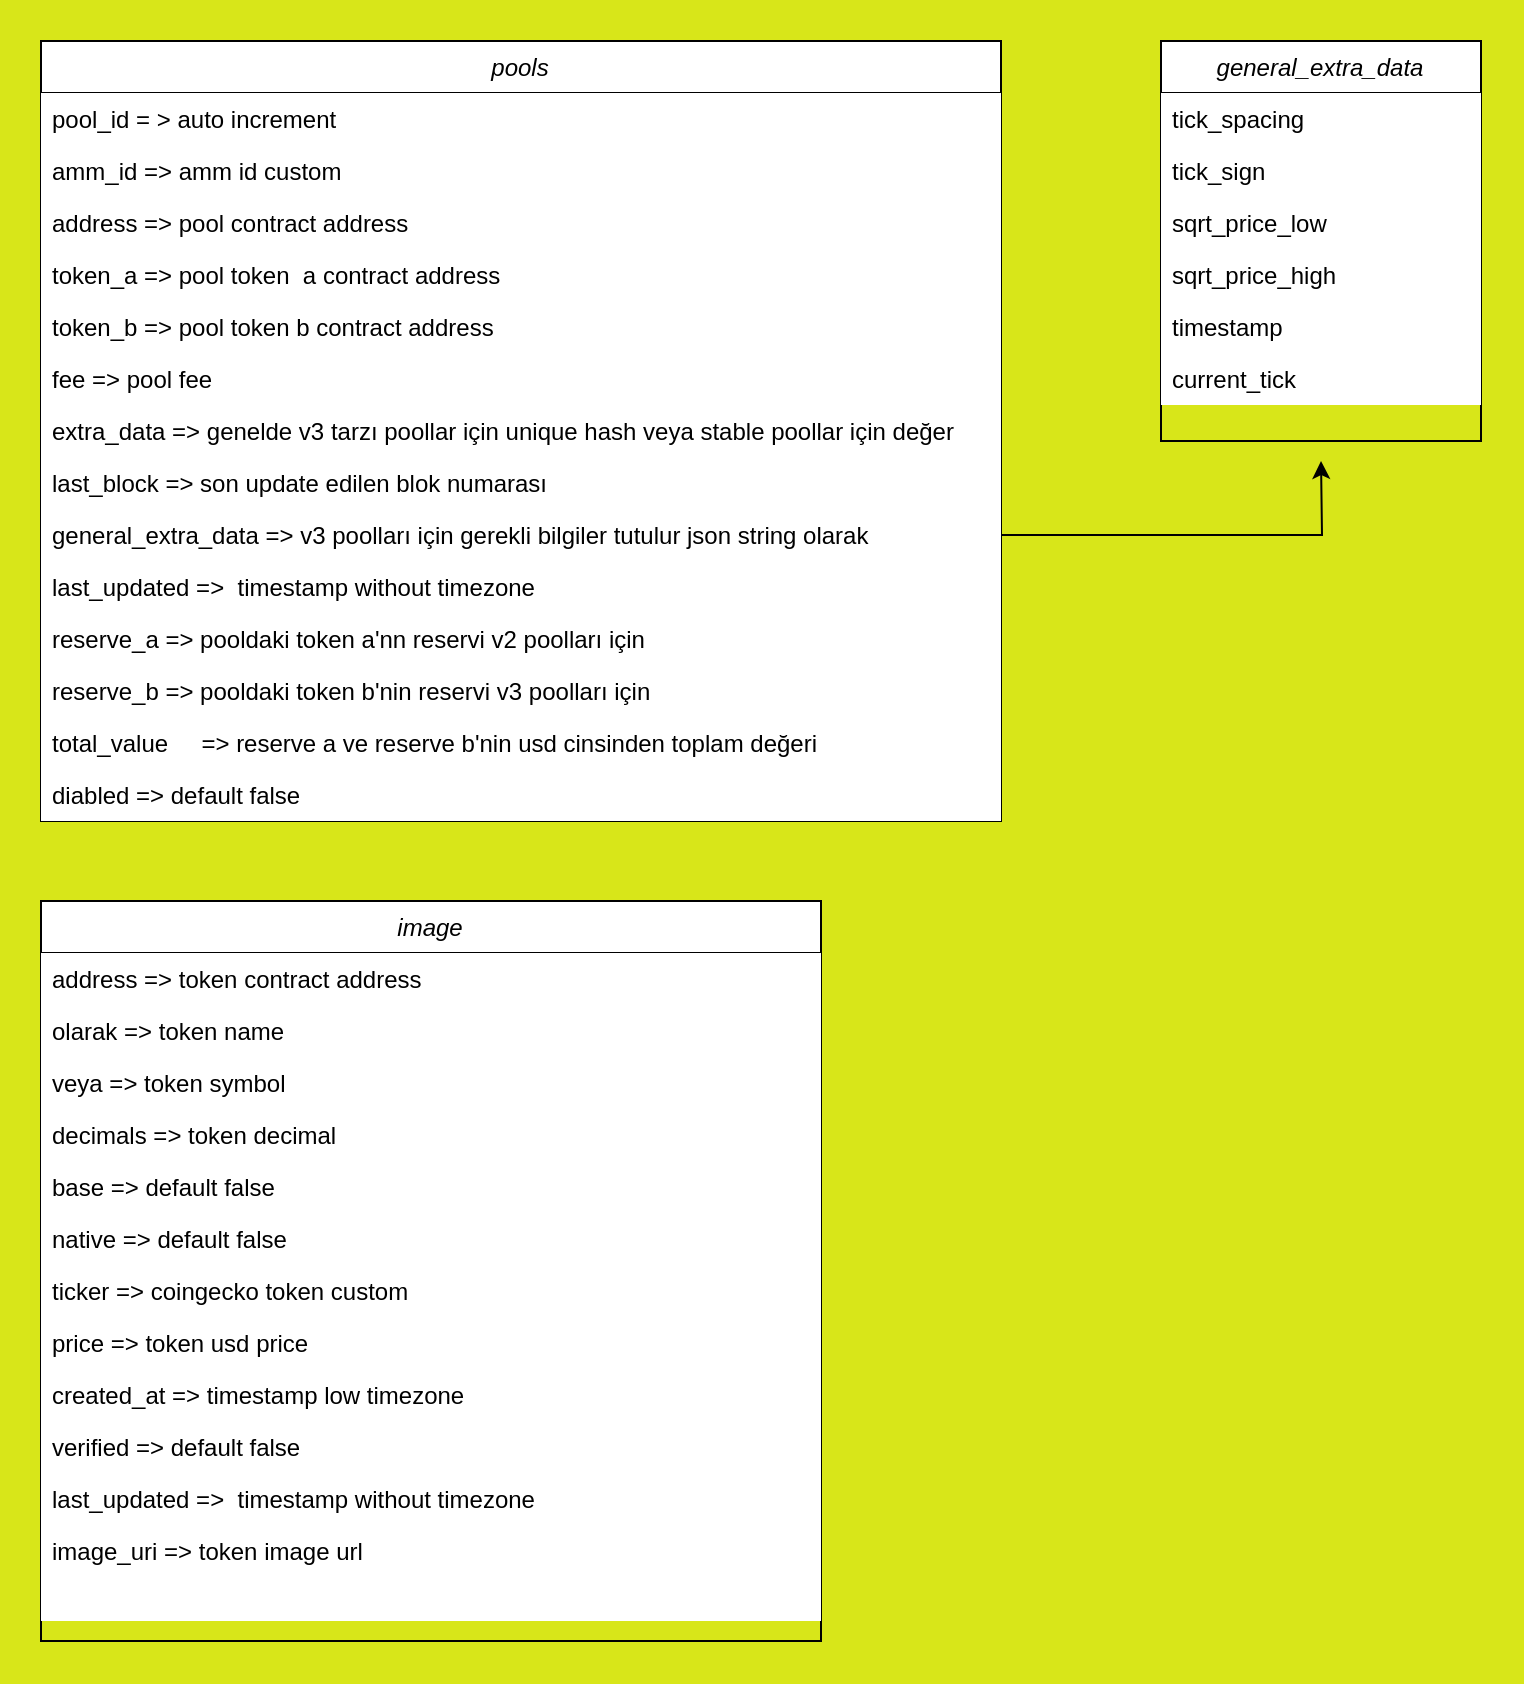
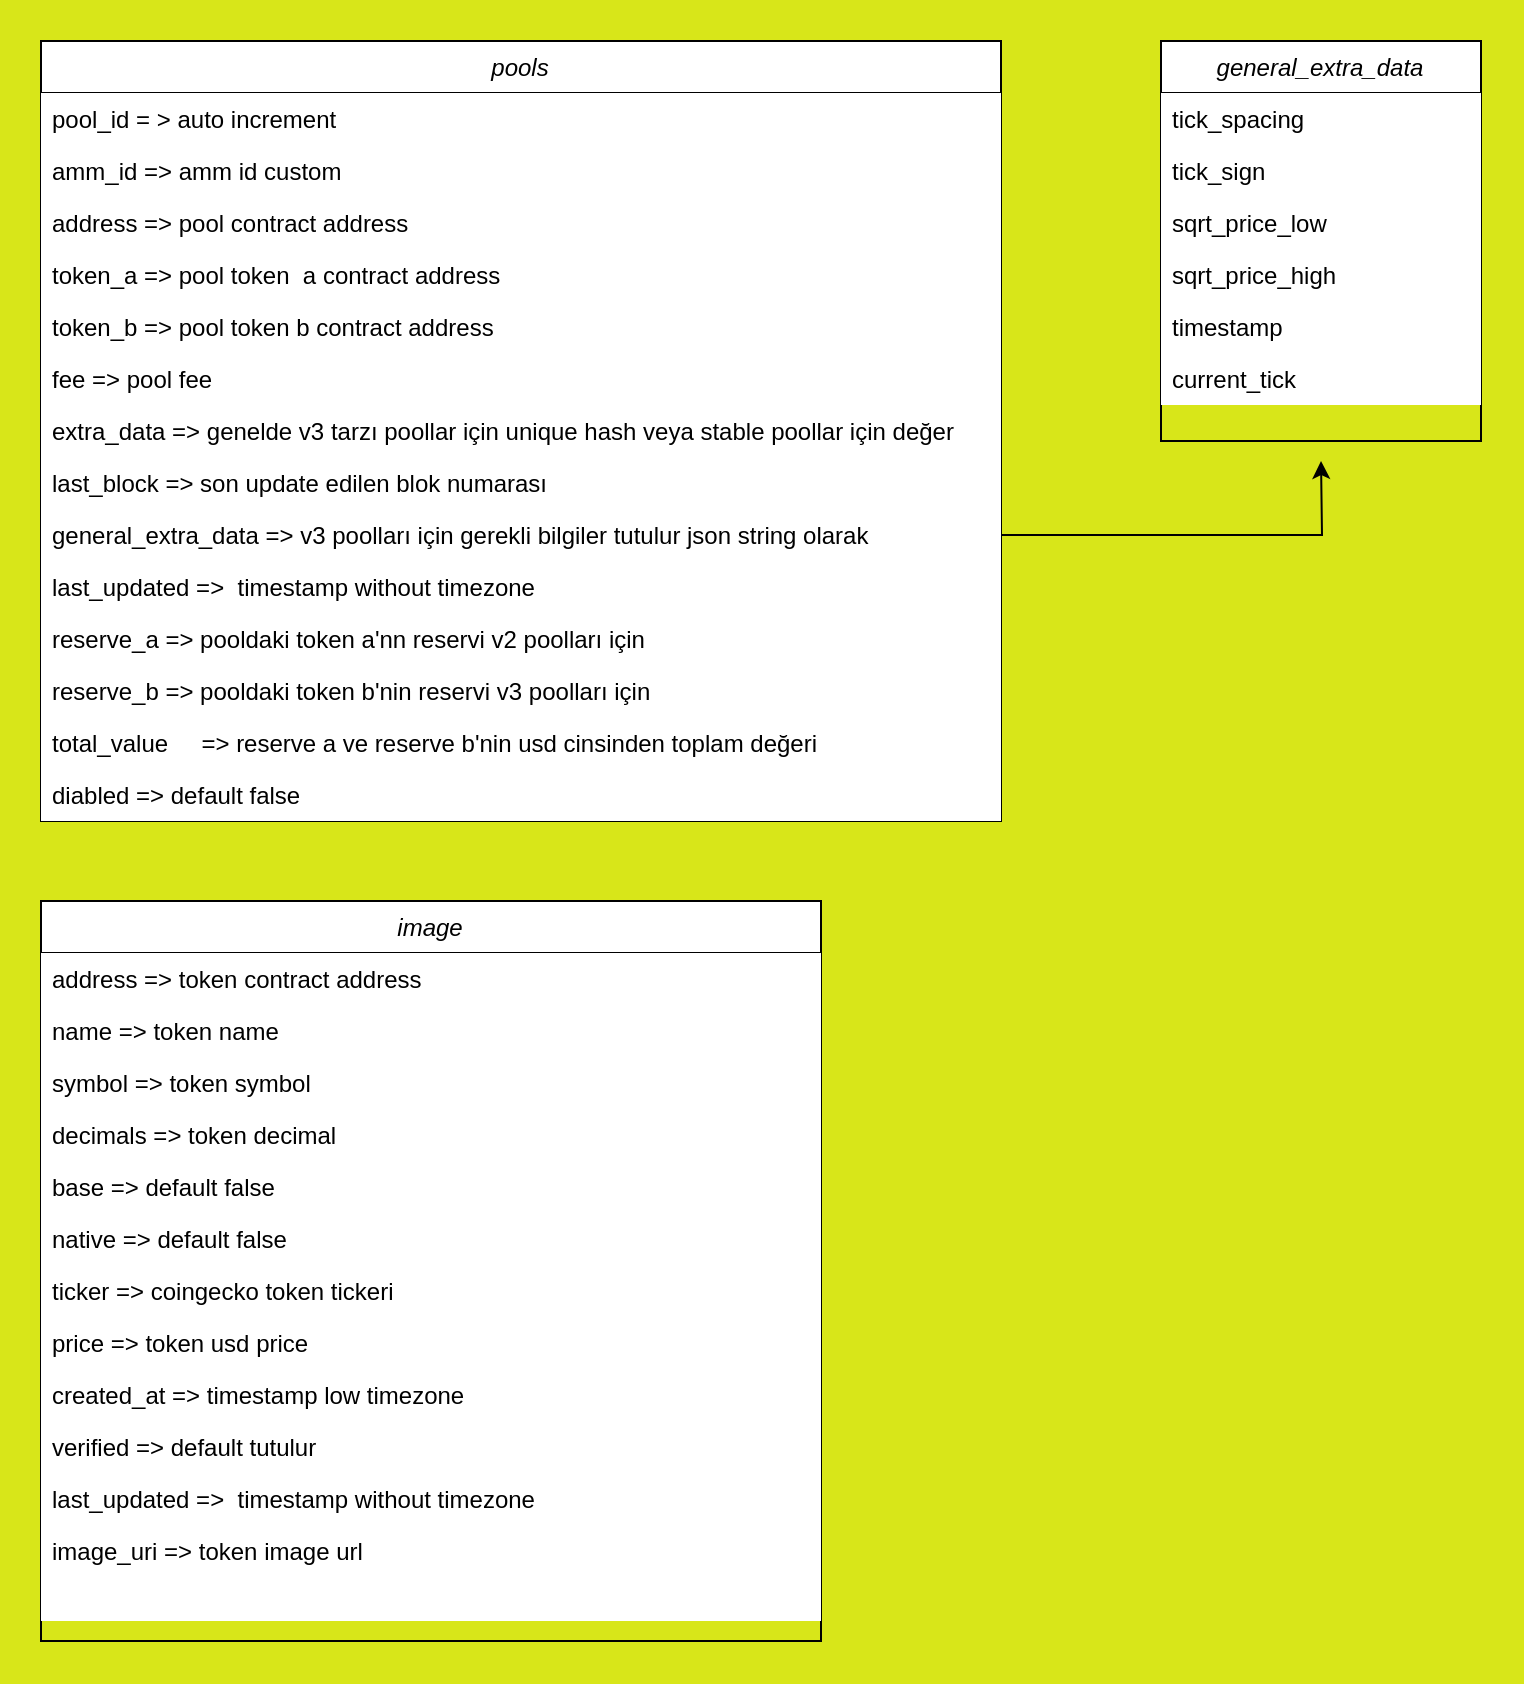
node "olarak => token name": label "olarak => token name" -> "name => token name"
node "veya => token symbol": label "veya => token symbol" -> "symbol => token symbol"
node "ticker => coingecko token custom": label "ticker => coingecko token custom" -> "ticker => coingecko token tickeri"
node "verified => default false": label "verified => default false" -> "verified => default tutulur"
